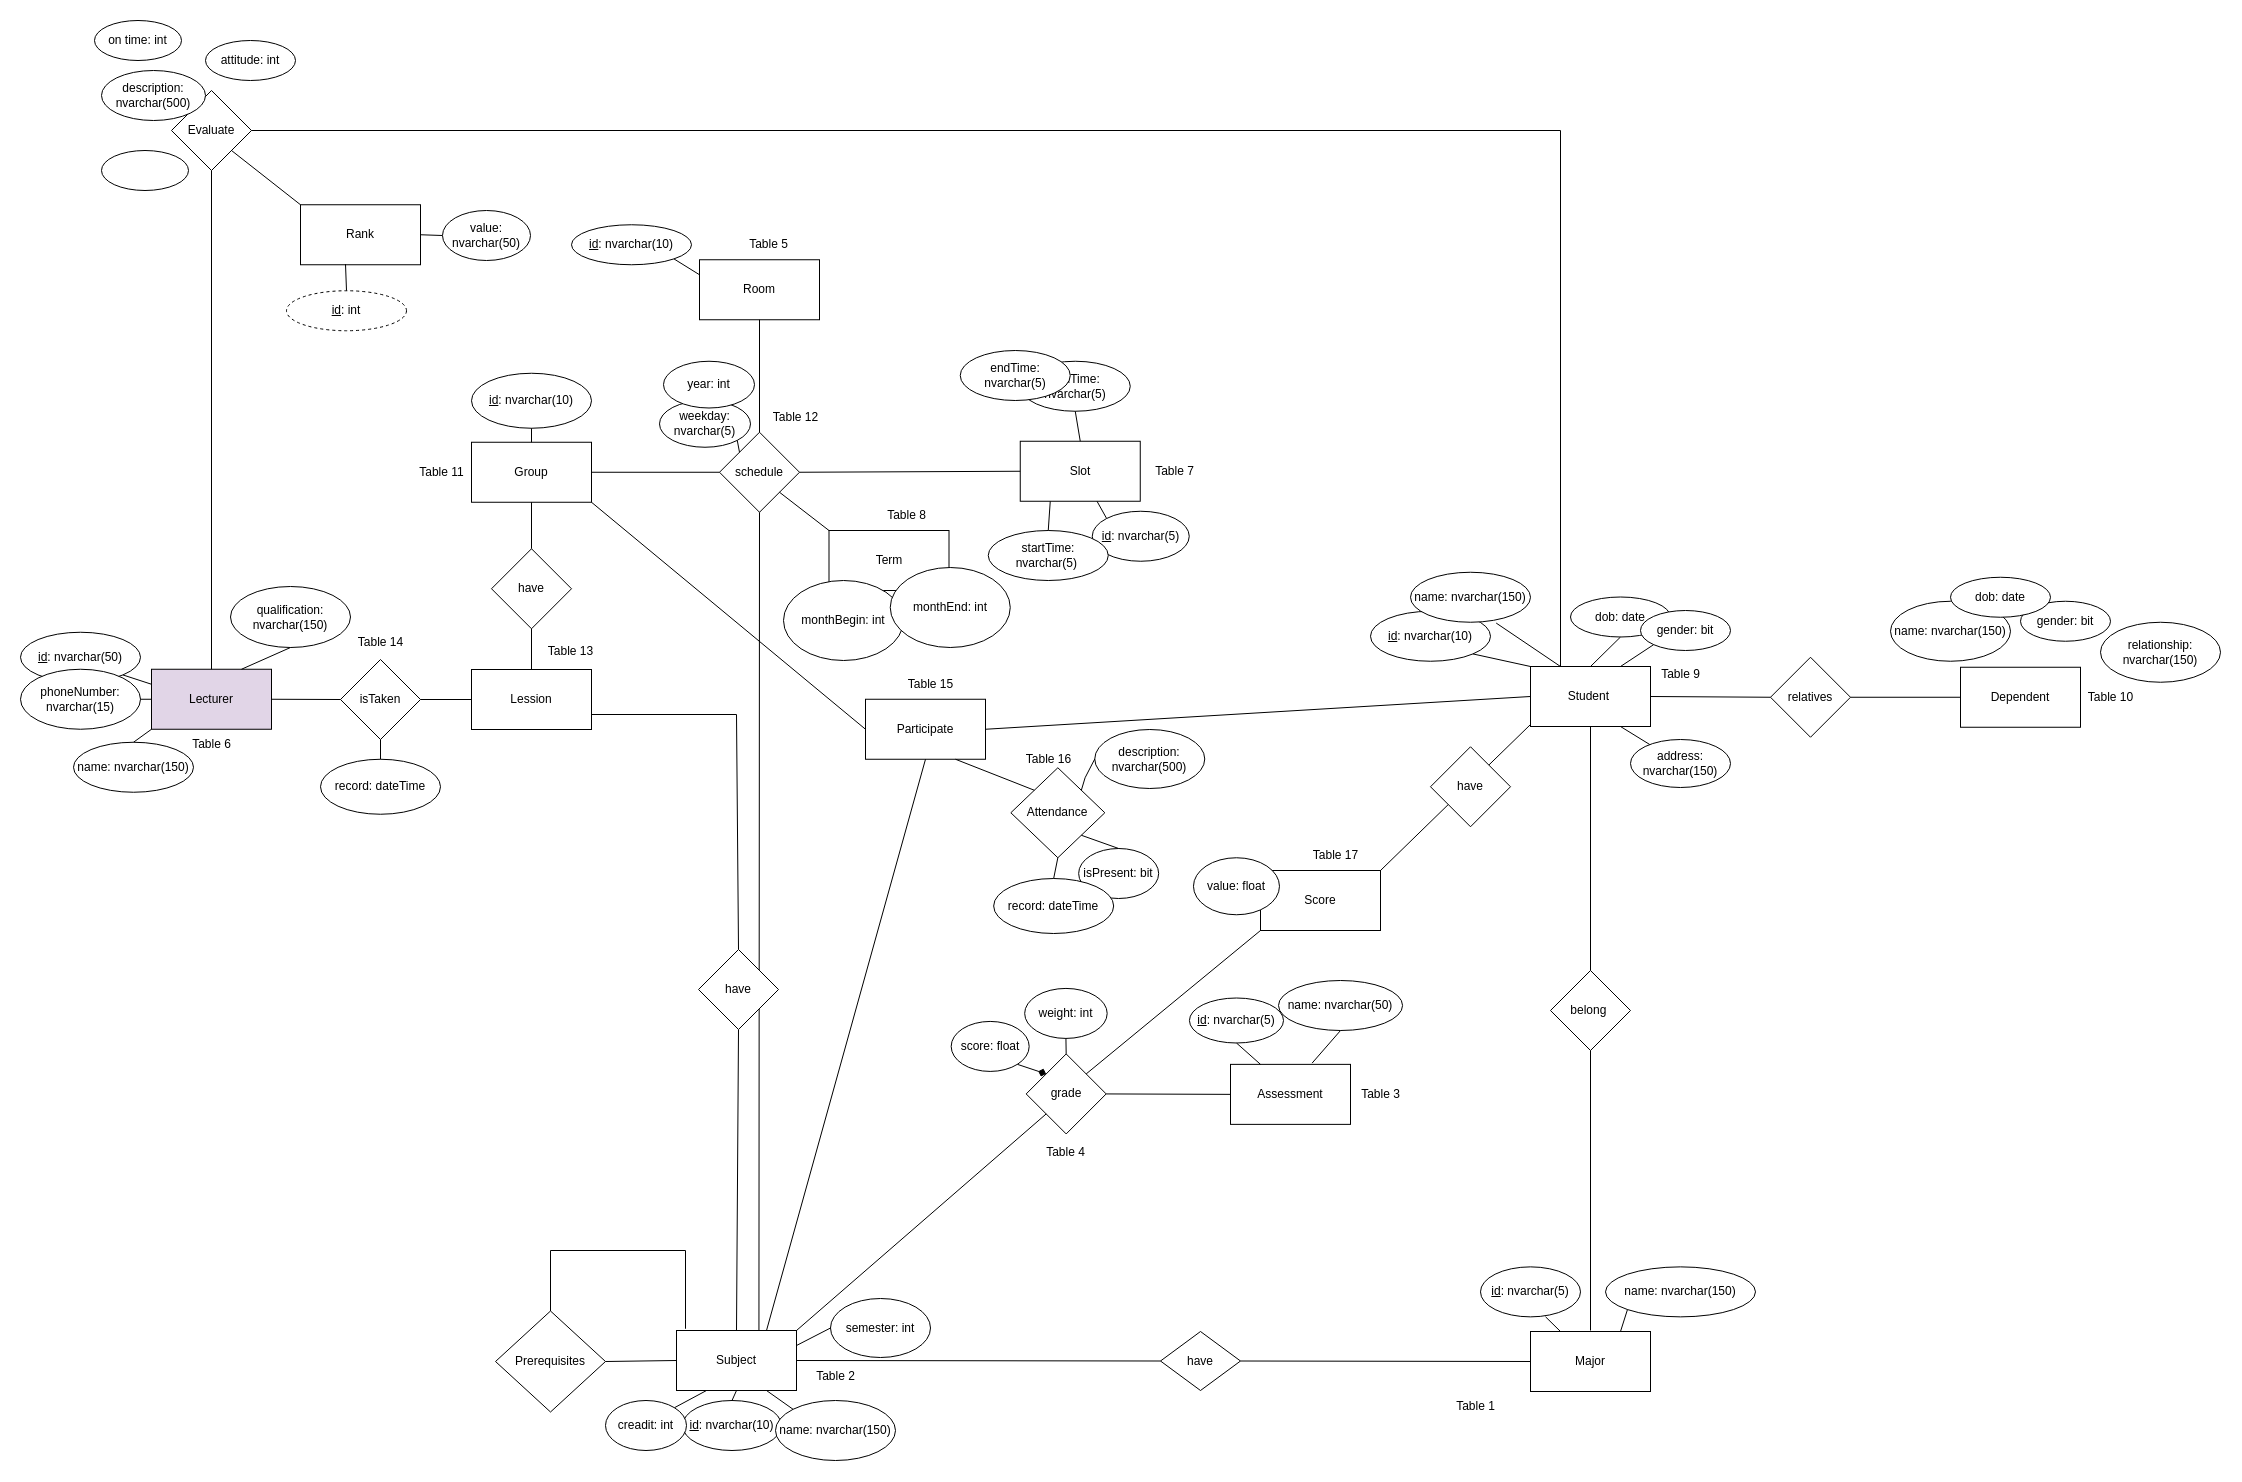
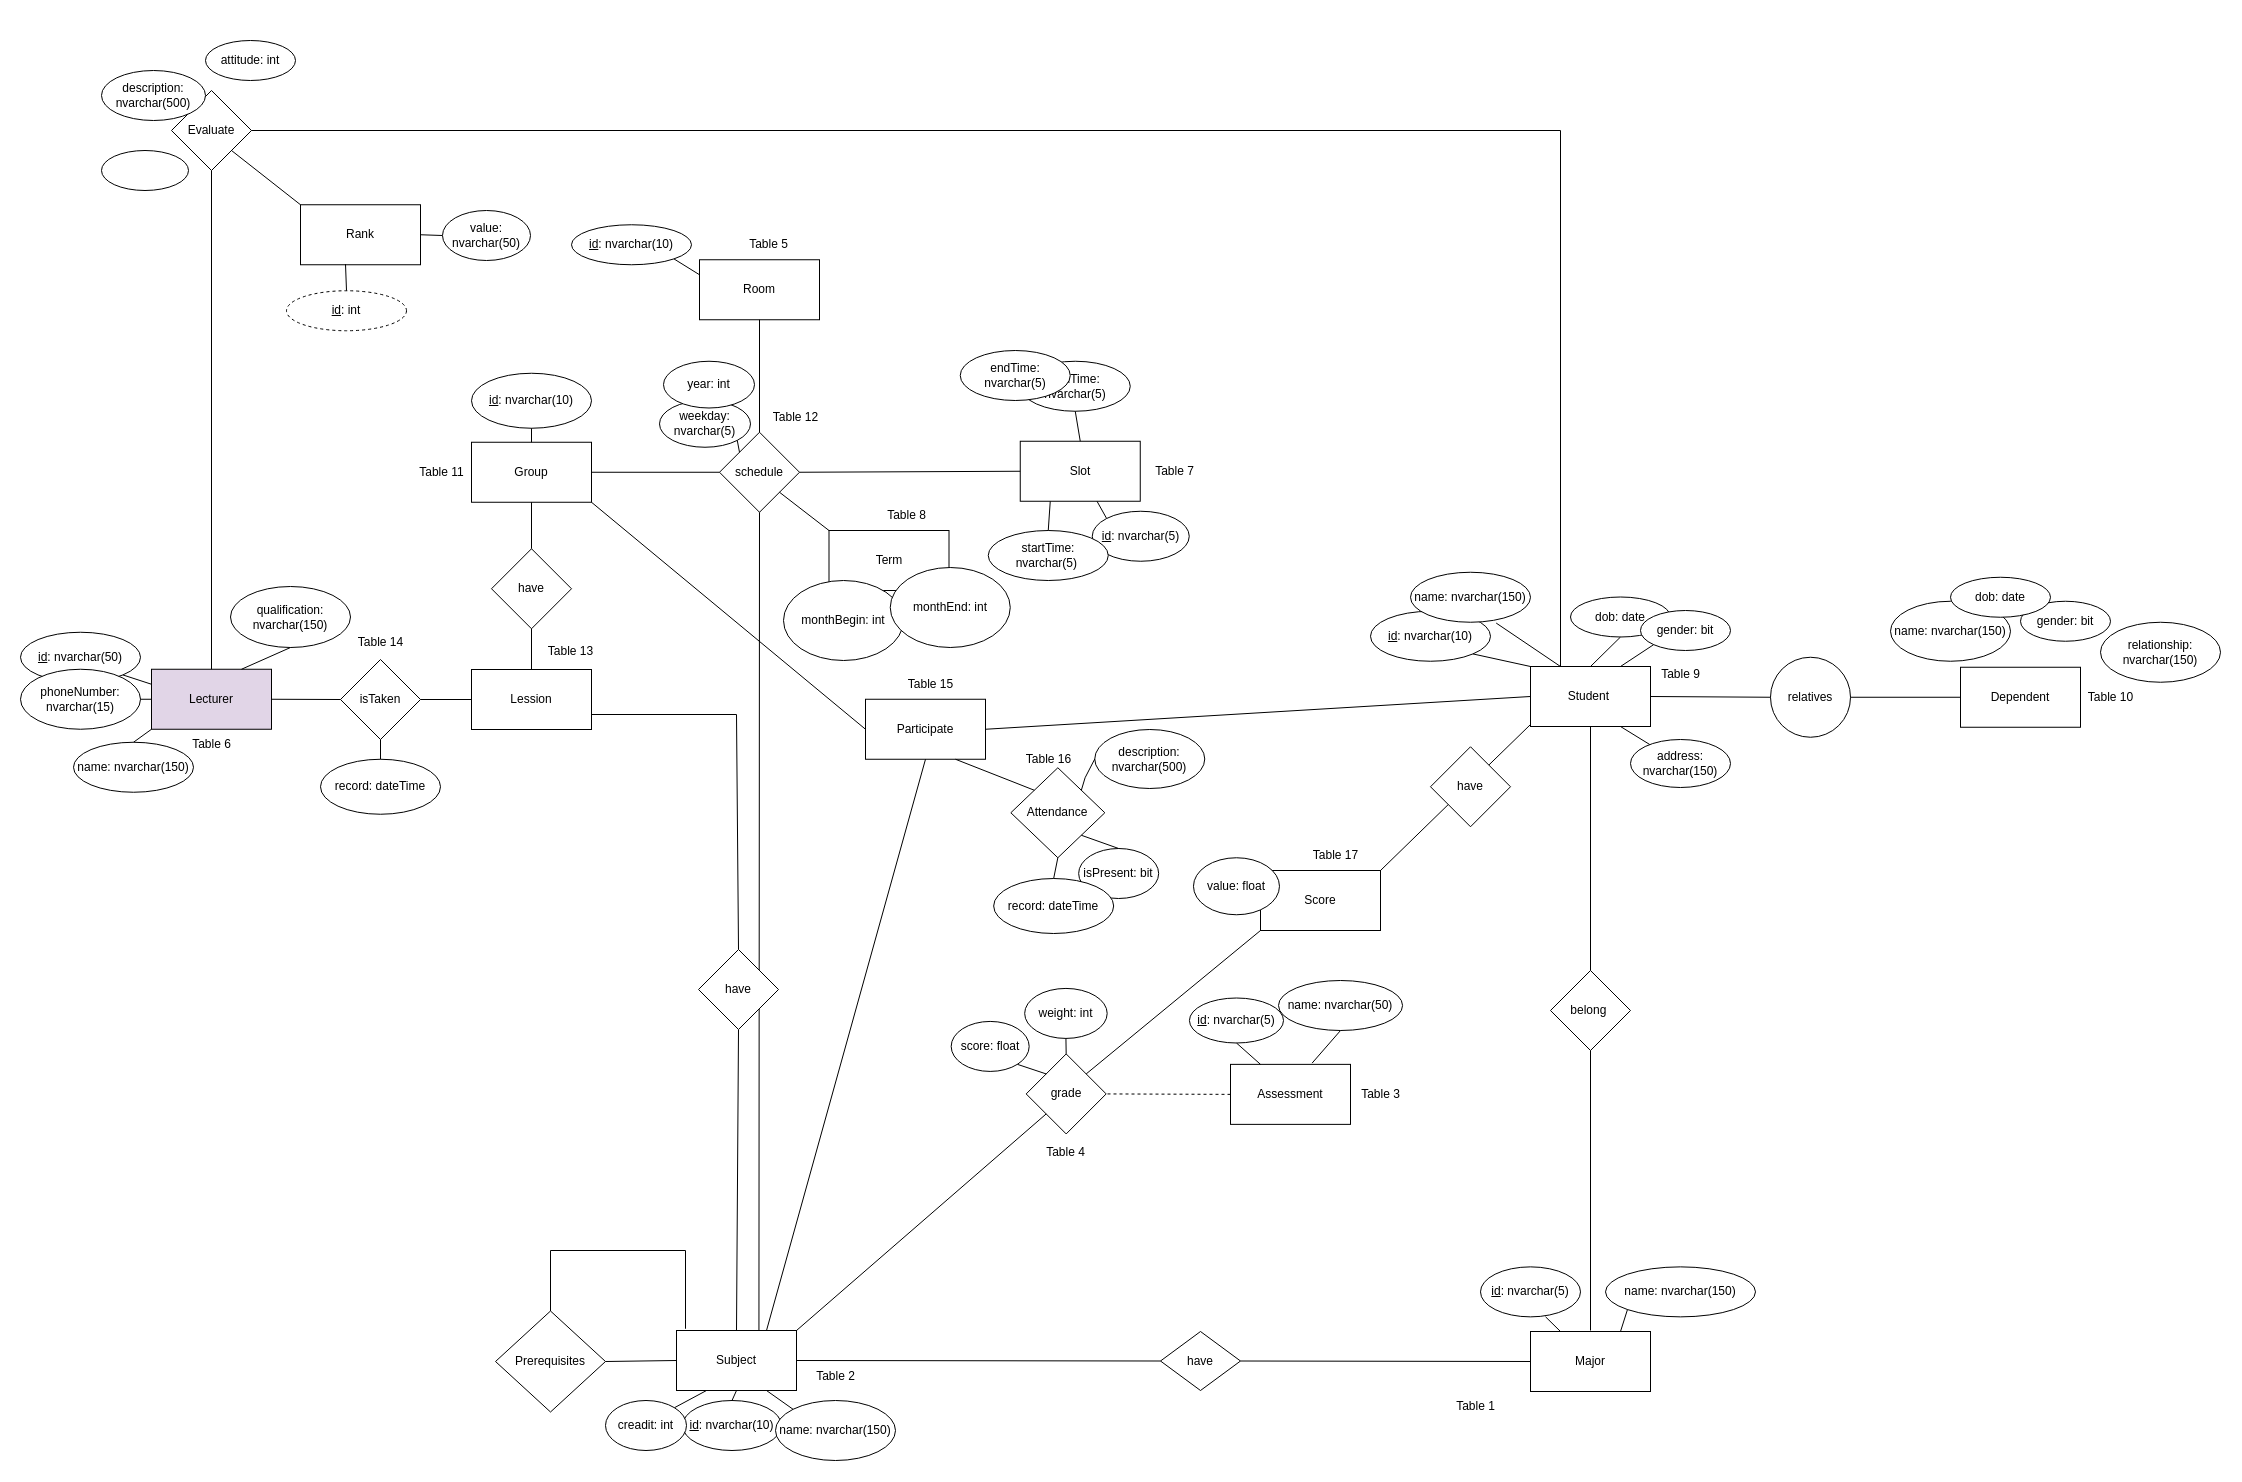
node "on time: int": removed
node "relatives": shape diamond -> ellipse
edge "score: float" -> "grade": arrowhead diamond -> none
edge "grade" -- "Assessment": style solid -> dashed
node "semester: int": removed
edge "semester: int" -- "Subject": removed
